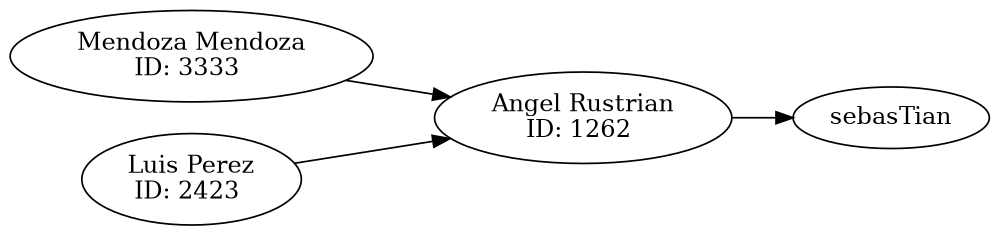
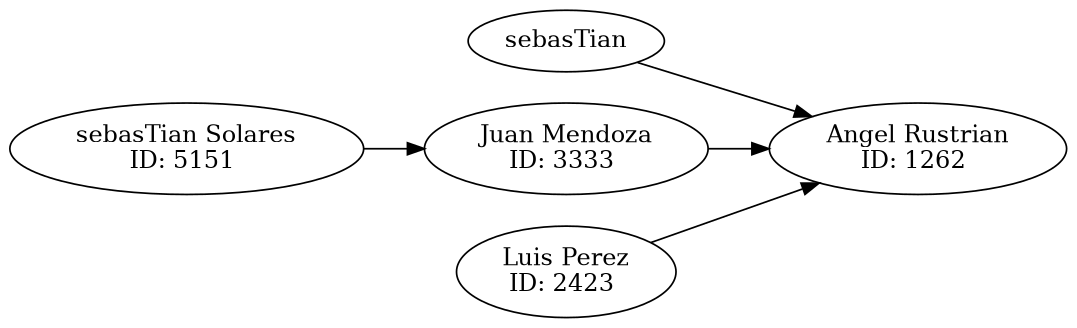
node "Mendoza Mendoza ID: 3333": label "Mendoza Mendoza ID: 3333" -> "Juan Mendoza ID: 3333"
edge "Angel Rustrian ID: 1262" -> "sebasTian": reversed
node "sebasTian Solares ID: 5151": added
